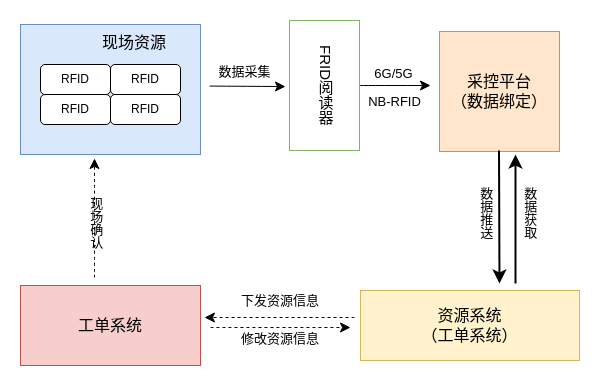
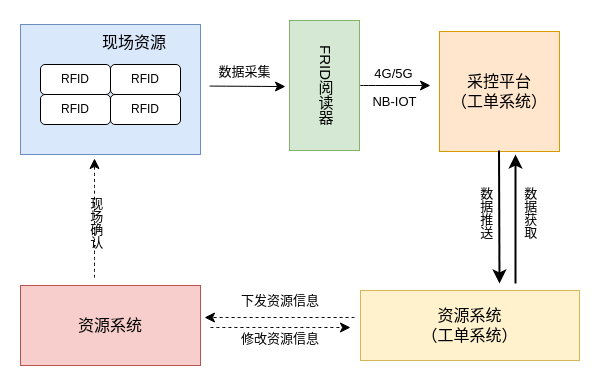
node "6G/5G": label "6G/5G" -> "4G/5G"
node "FRID阅读器": fillcolor #ffffff -> #d5e8d4
node "采控平台 （数据绑定）": label "采控平台 （数据绑定）" -> "采控平台 （工单系统）"
node "NB-RFID": label "NB-RFID" -> "NB-IOT"
node "工单系统": label "工单系统" -> "资源系统"
